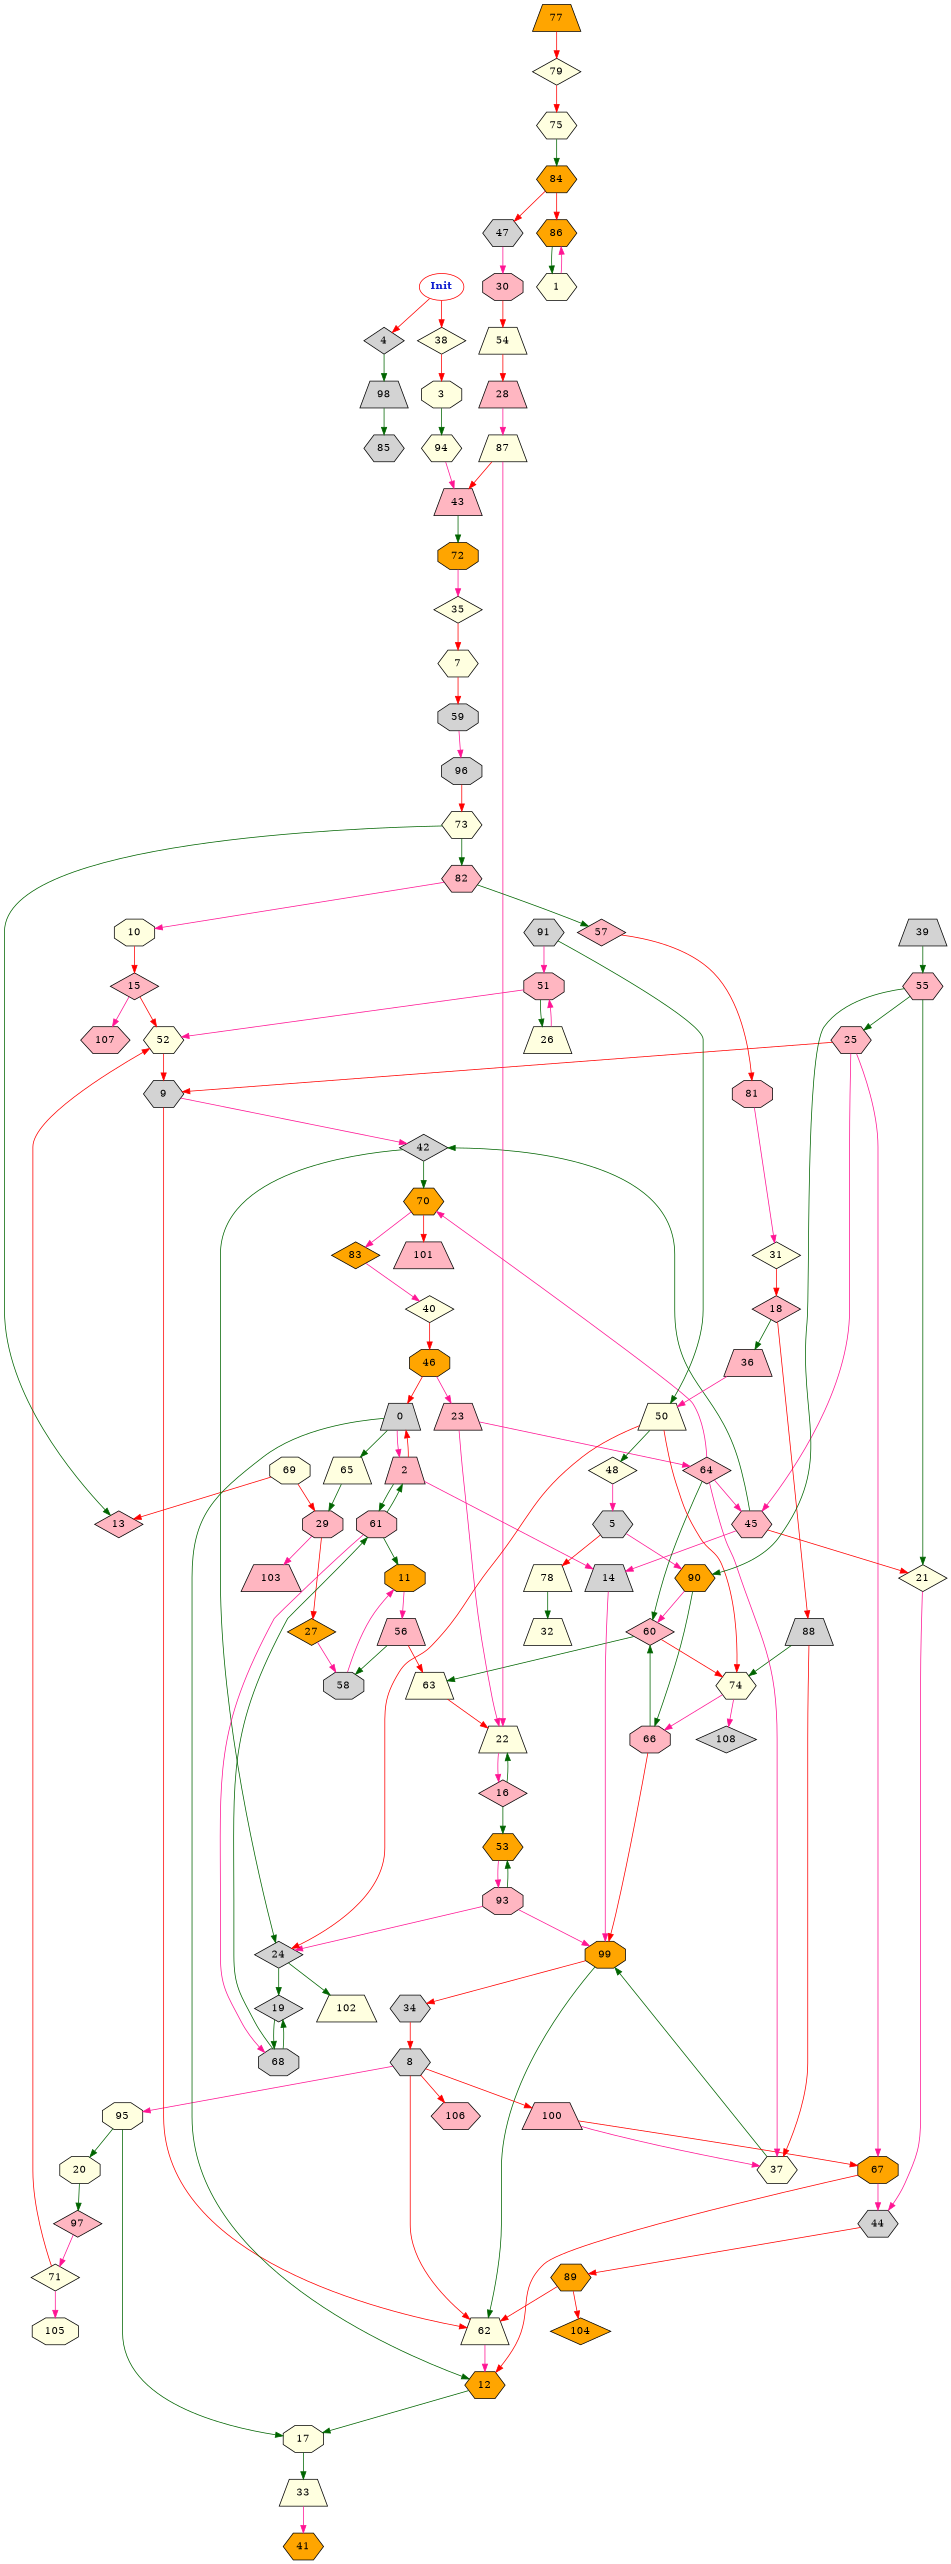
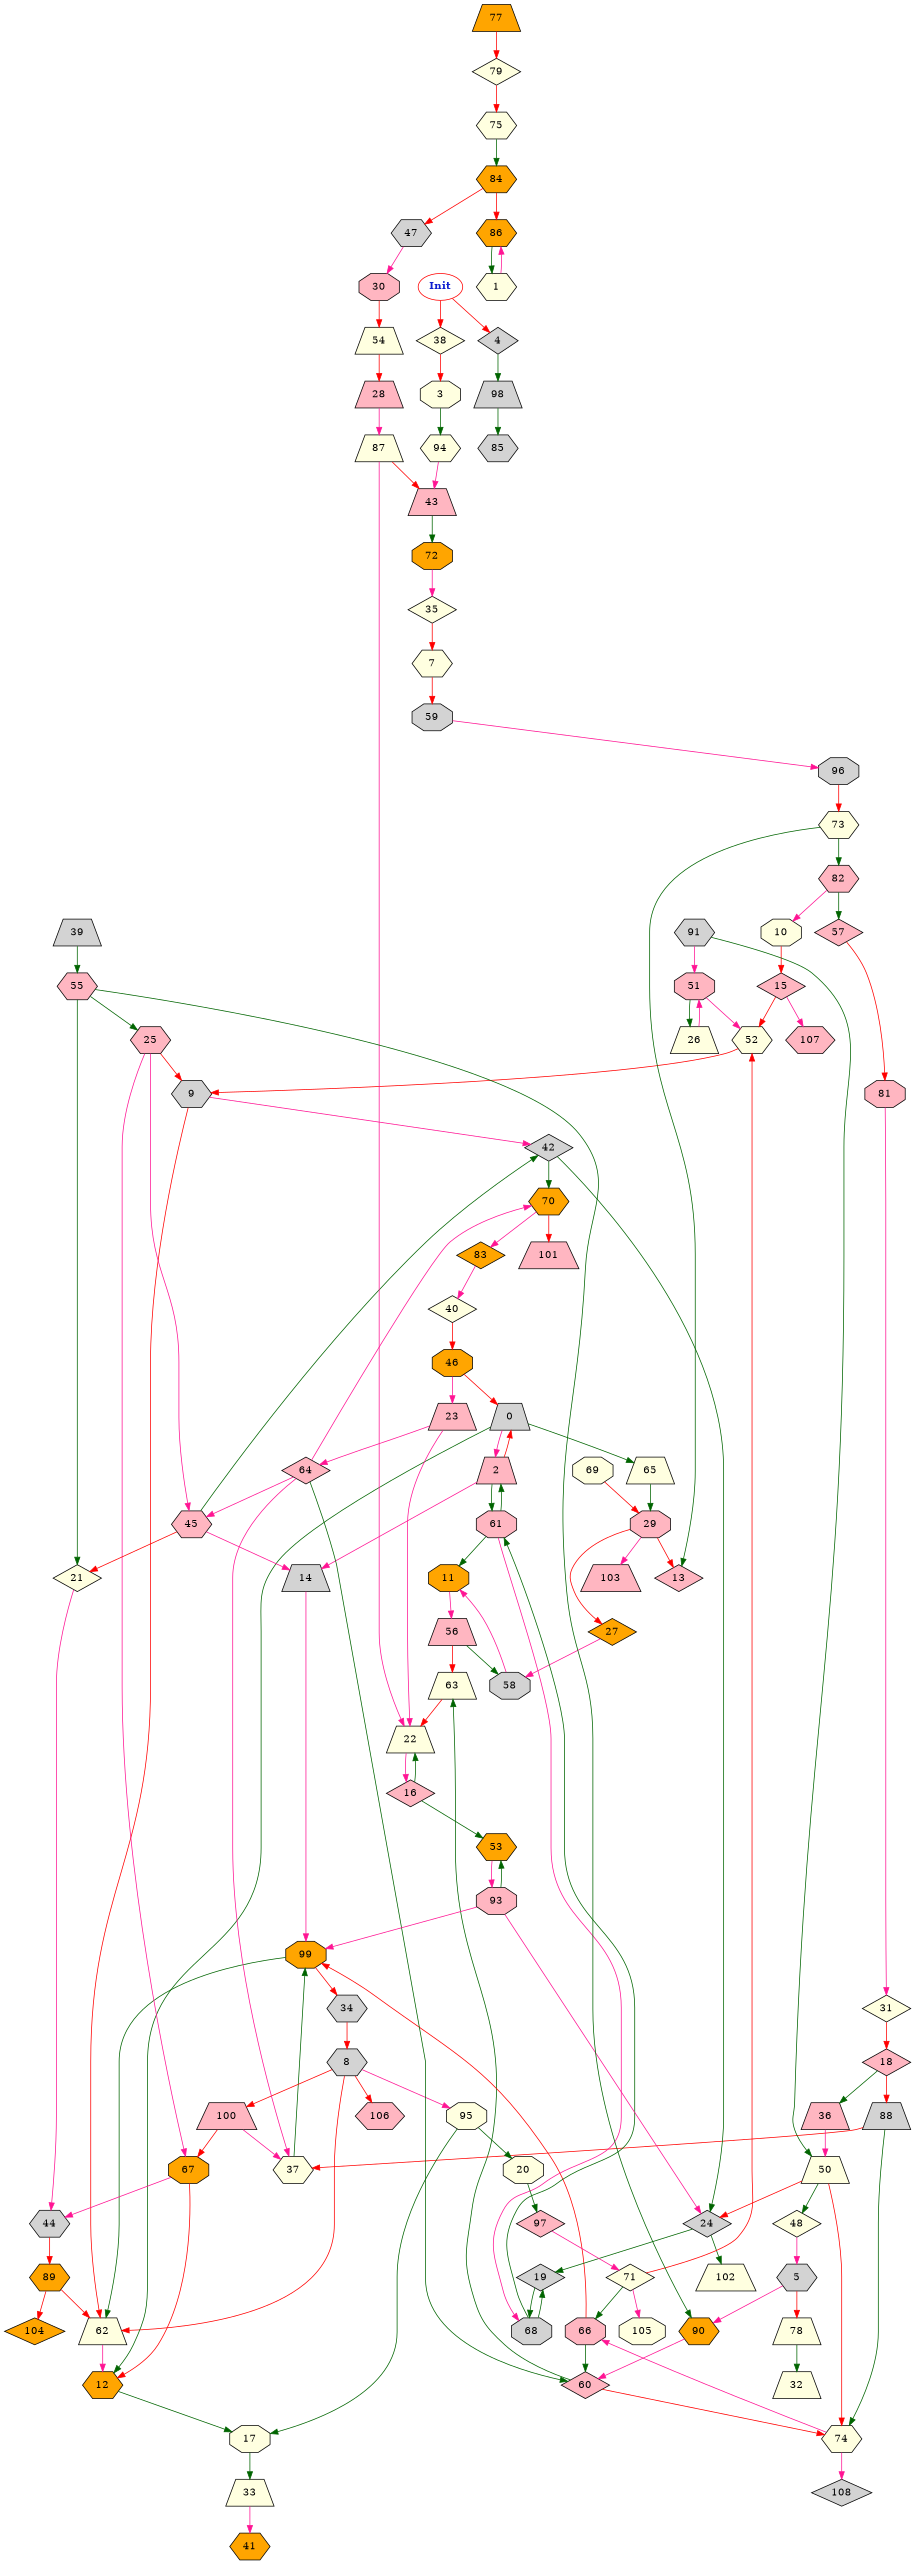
edge "69" -> "13": now "29" -> "13"
edge "90" -> "66": now "71" -> "66"
